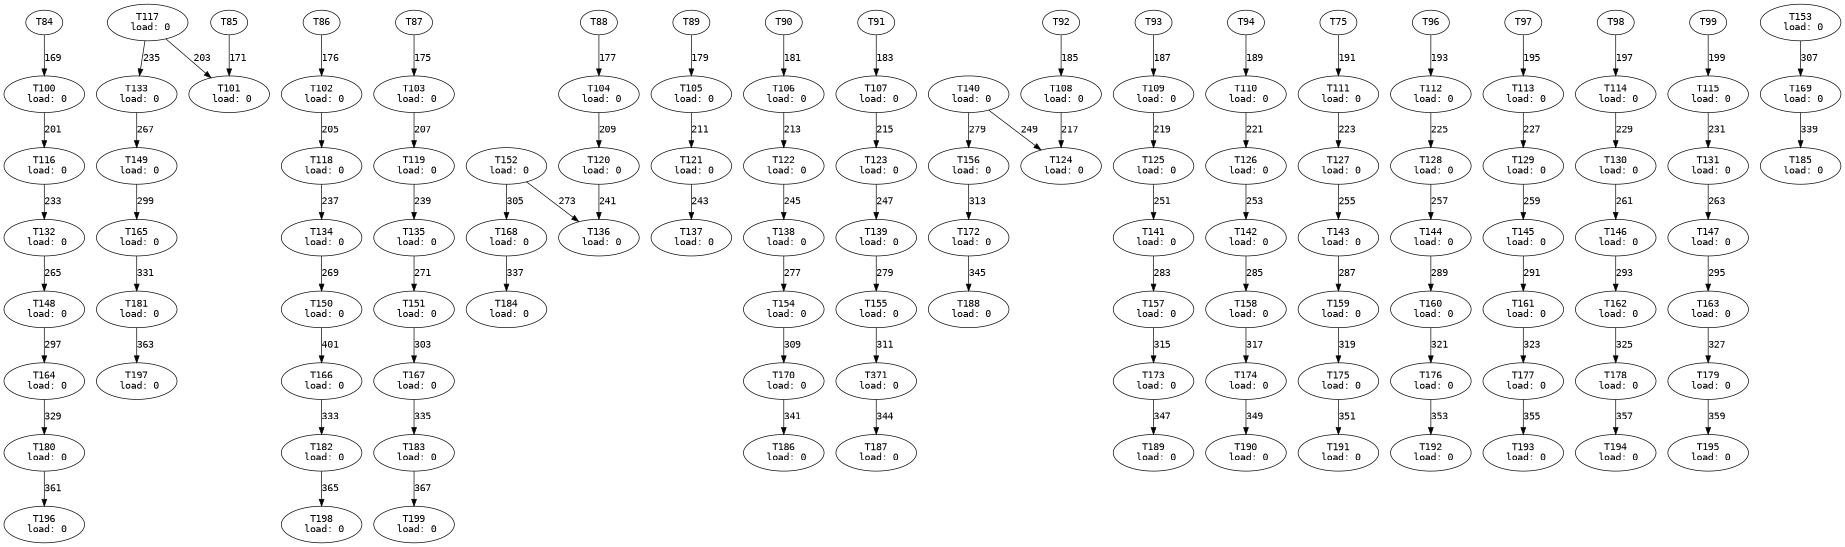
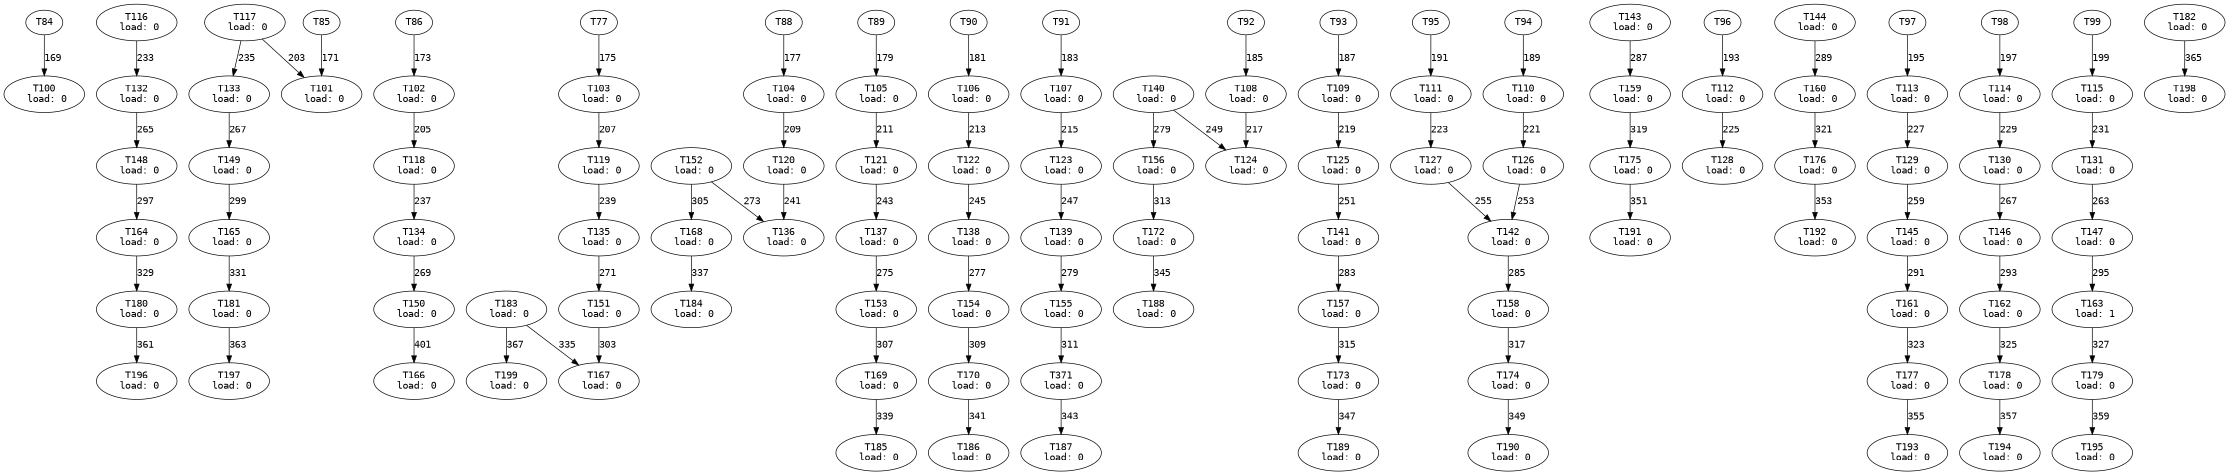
node "T87": label "T87" -> "T77"
node "T75": label "T75" -> "T95"
edge "T86" -> "T102 load: 0": label "176" -> "173"
edge "T100 load: 0" -> "T116 load: 0": removed, label "201"
edge "T127 load: 0" -> "T143 load: 0": now "T127 load: 0" -> "T142 load: 0"
edge "T128 load: 0" -> "T144 load: 0": removed, label "257"
edge "T130 load: 0" -> "T146 load: 0": label "261" -> "267"
edge "T137 load: 0" -> "T153 load: 0": added, label "275"
node "T163 load: 0": label "T163 load: 0" -> "T163 load: 1"
edge "T166 load: 0" -> "T182 load: 0": removed, label "333"
edge "T167 load: 0" -> "T183 load: 0": reversed
edge "T371 load: 0" -> "T187 load: 0": label "344" -> "343"
